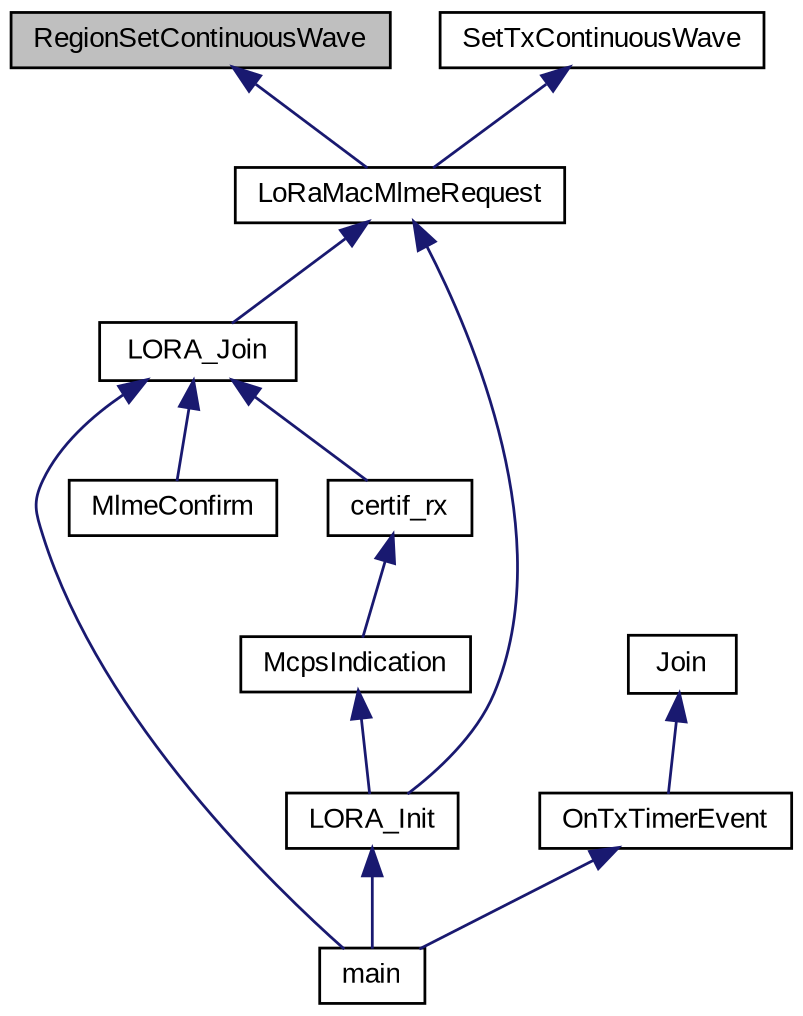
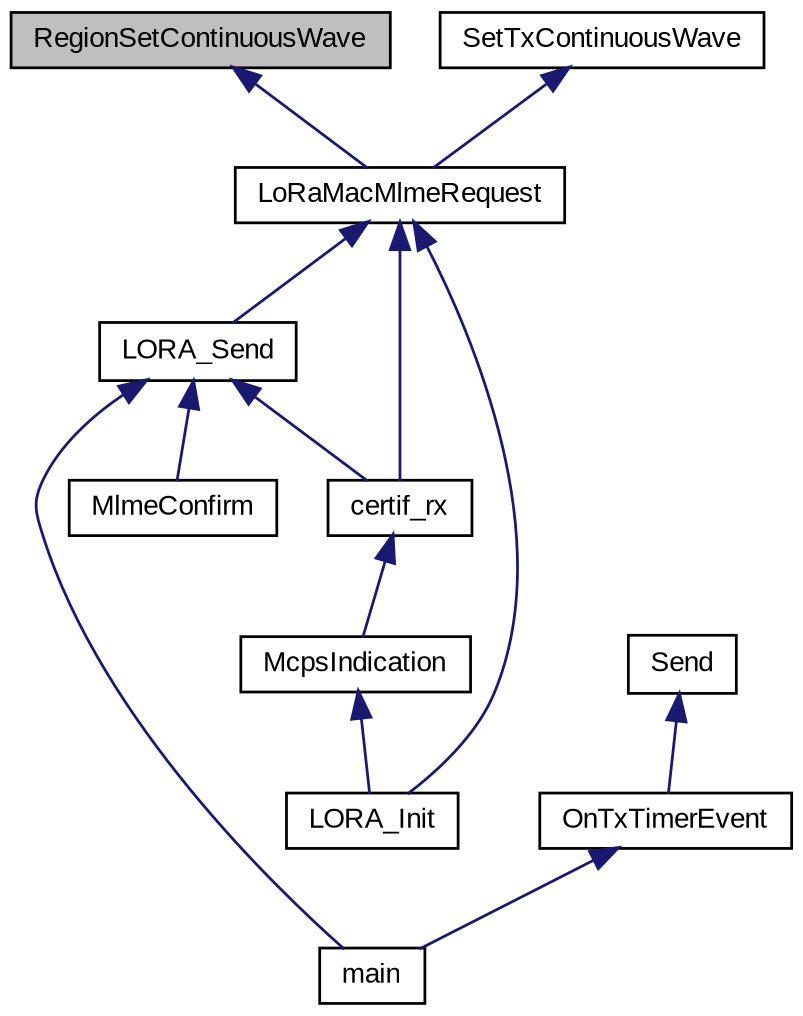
node "LORA_Join": label "LORA_Join" -> "LORA_Send"
edge "certif_rx" -> "LoRaMacMlmeRequest": added
node "Join": label "Join" -> "Send"
edge "main" -> "LORA_Init": removed
